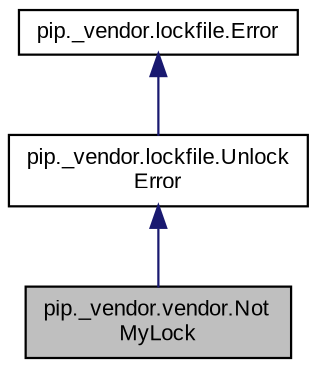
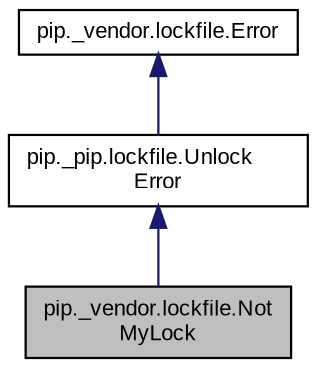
node "pip._vendor.lockfile.Unlock Error": label "pip._vendor.lockfile.Unlock Error" -> "pip._pip.lockfile.Unlock Error"
node "pip._vendor.vendor.Not MyLock": label "pip._vendor.vendor.Not MyLock" -> "pip._vendor.lockfile.Not MyLock"
